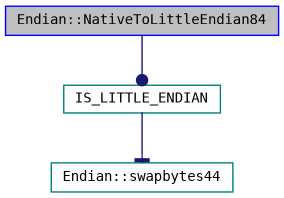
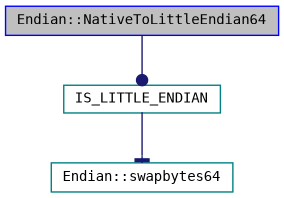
node "Endian::NativeToLittleEndian84": label "Endian::NativeToLittleEndian84" -> "Endian::NativeToLittleEndian64"
node "Endian::swapbytes44": label "Endian::swapbytes44" -> "Endian::swapbytes64"
